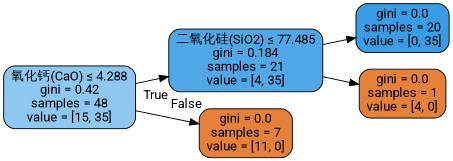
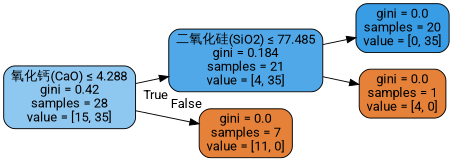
node "氧化钙(CaO) ≤ 4.288": text "samples = 48" -> "samples = 28"
